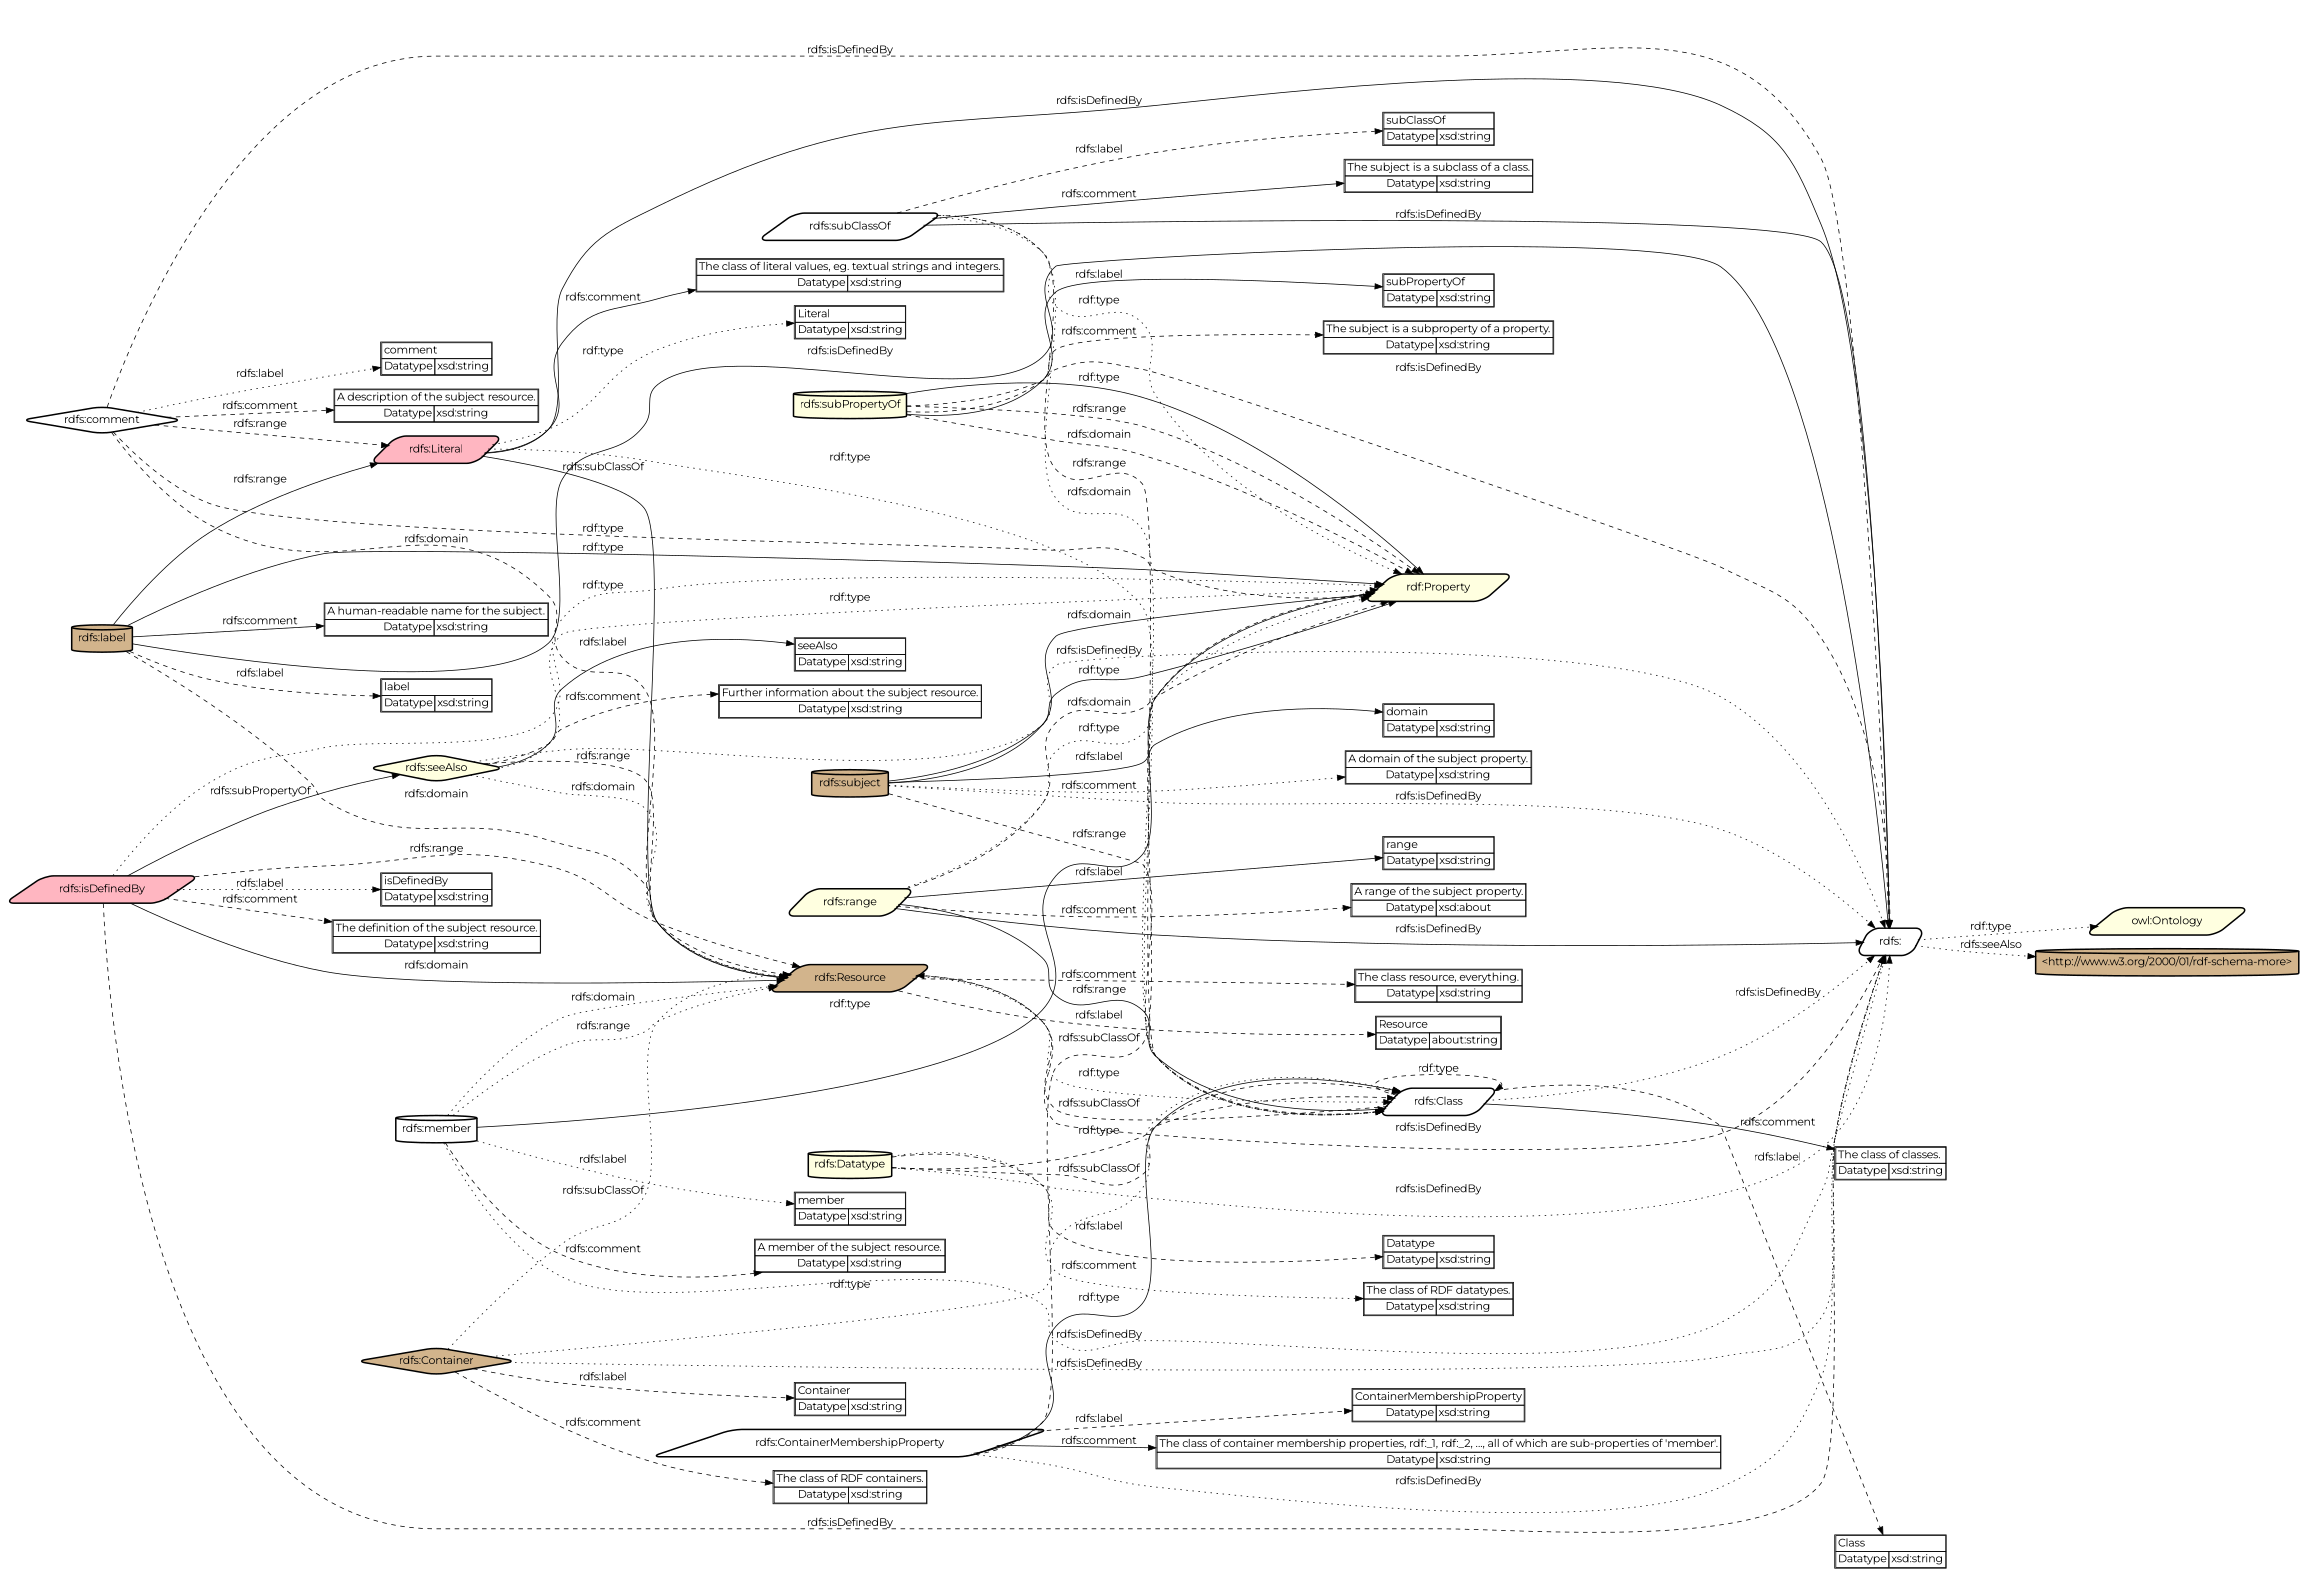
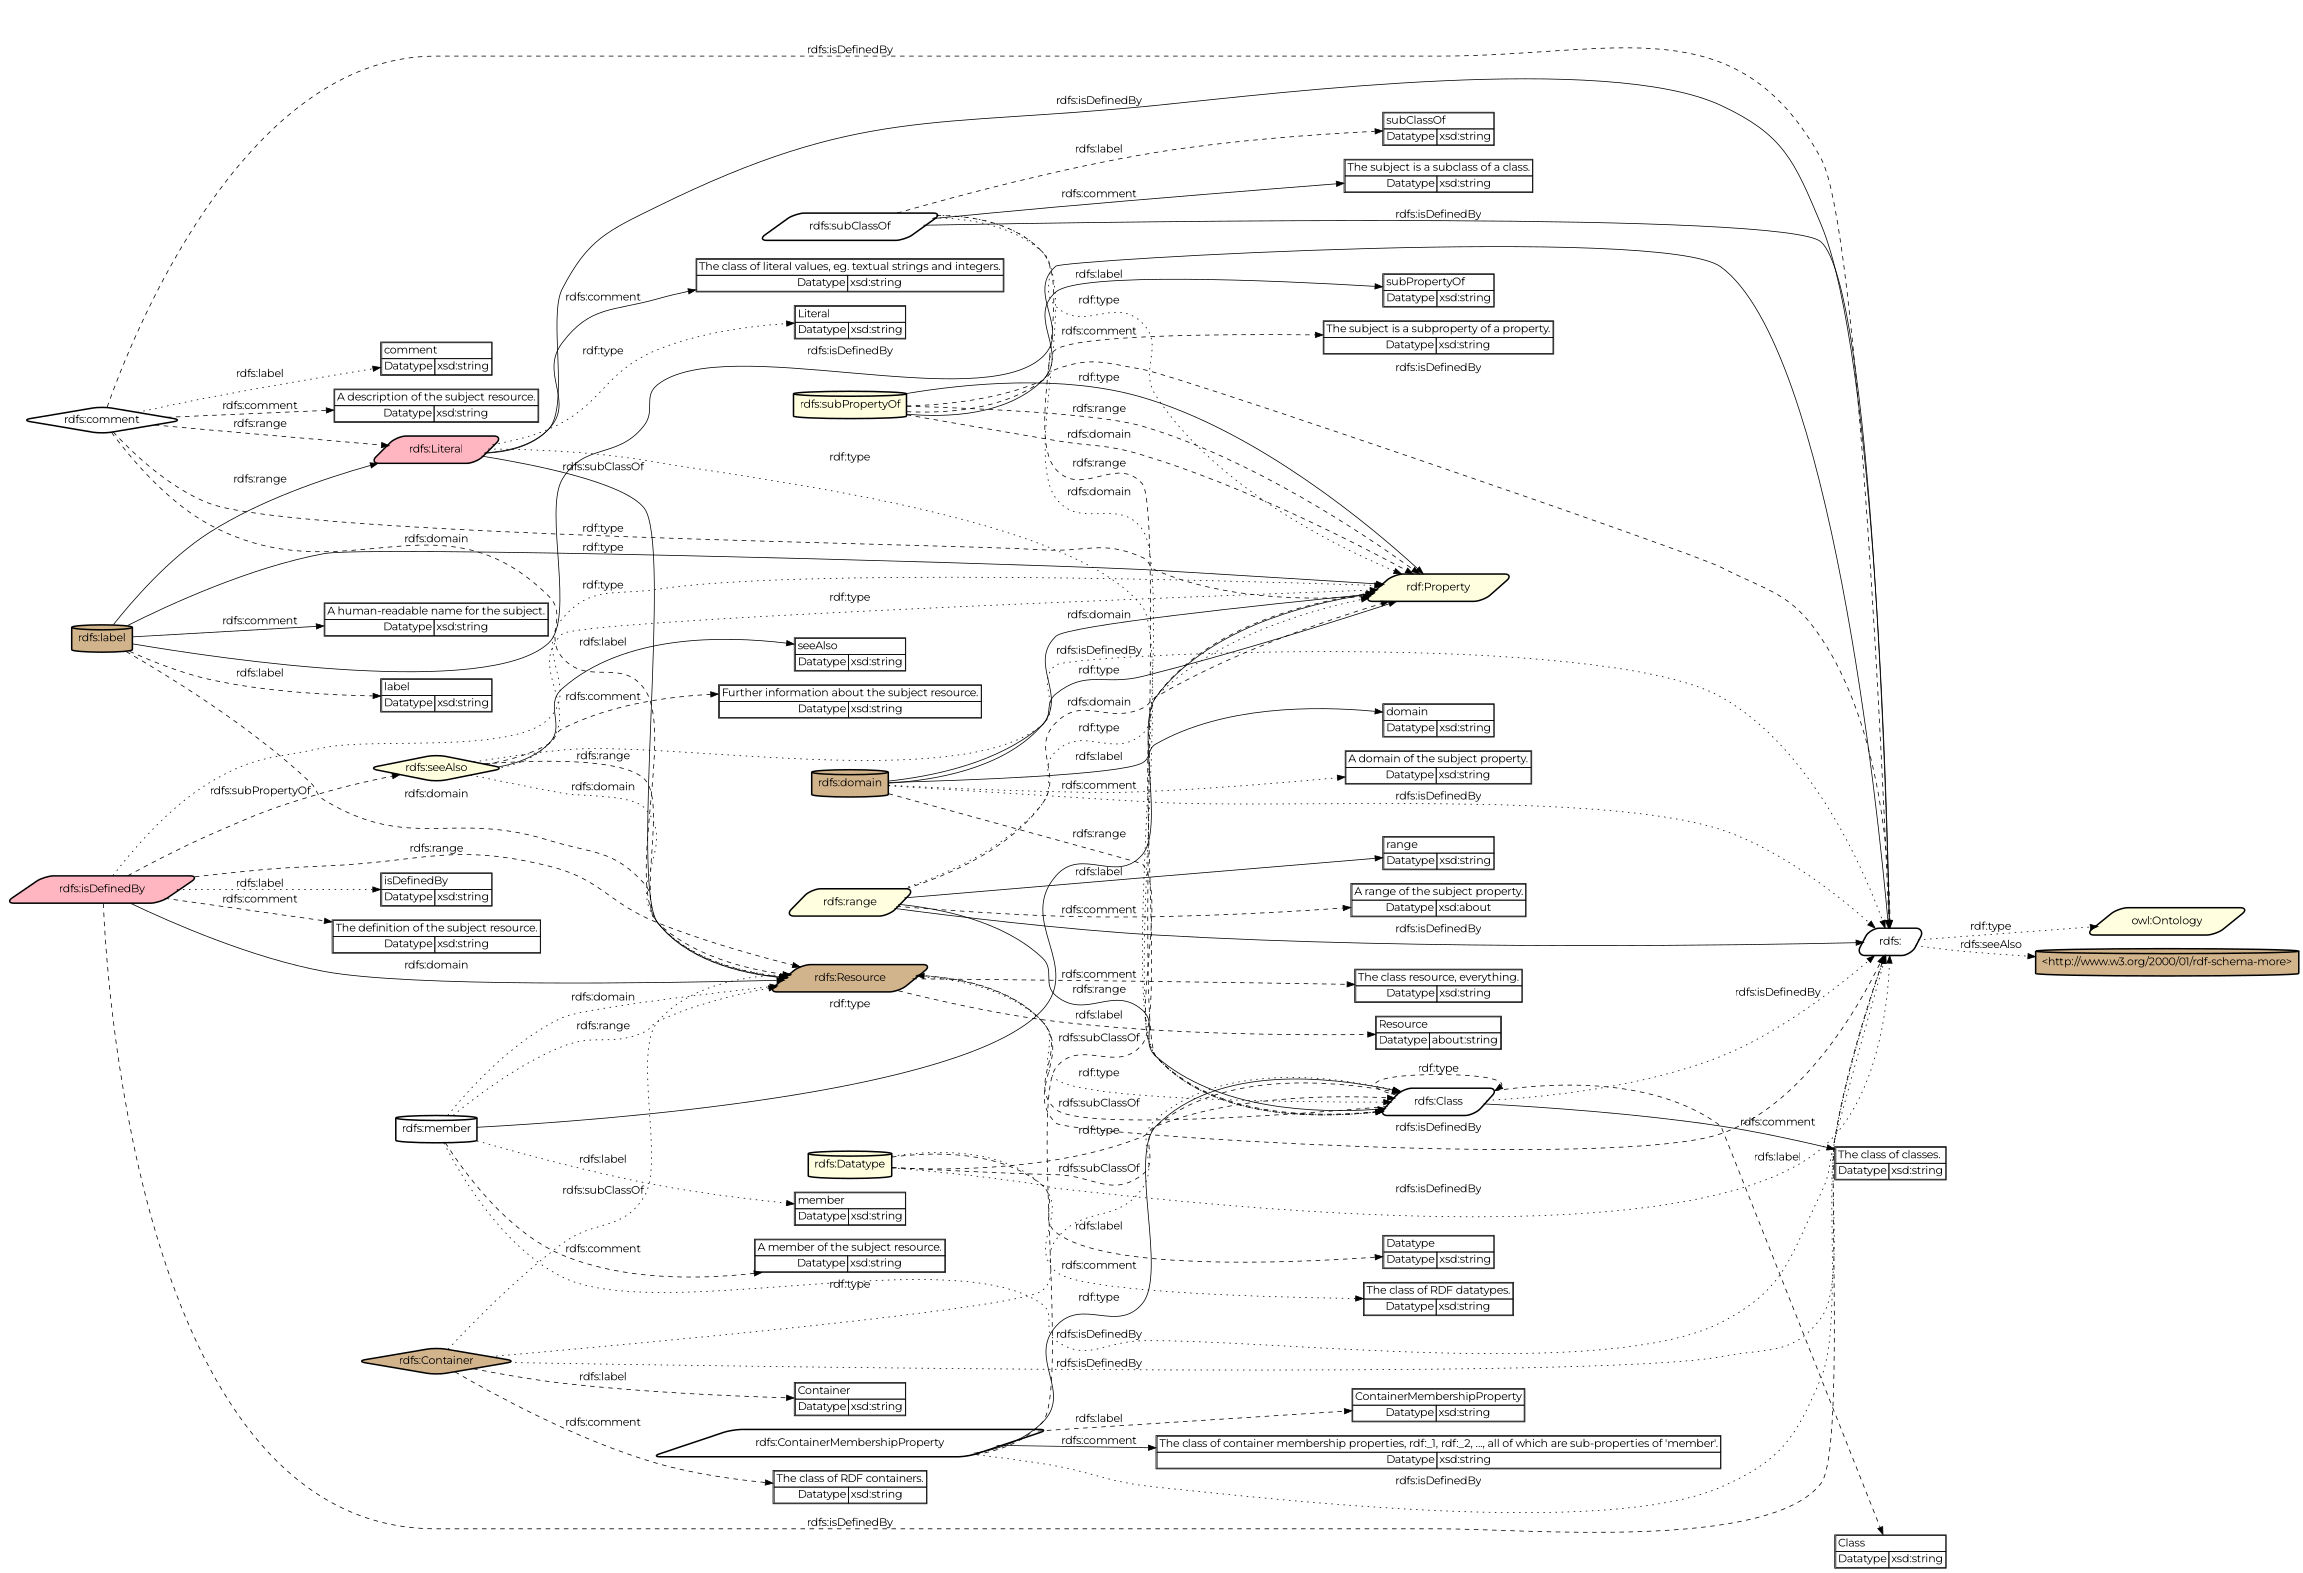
node "rdfs:subject": label "rdfs:subject" -> "rdfs:domain"
edge "rdfs:isDefinedBy" -> "rdfs:seeAlso": style solid -> dashed
